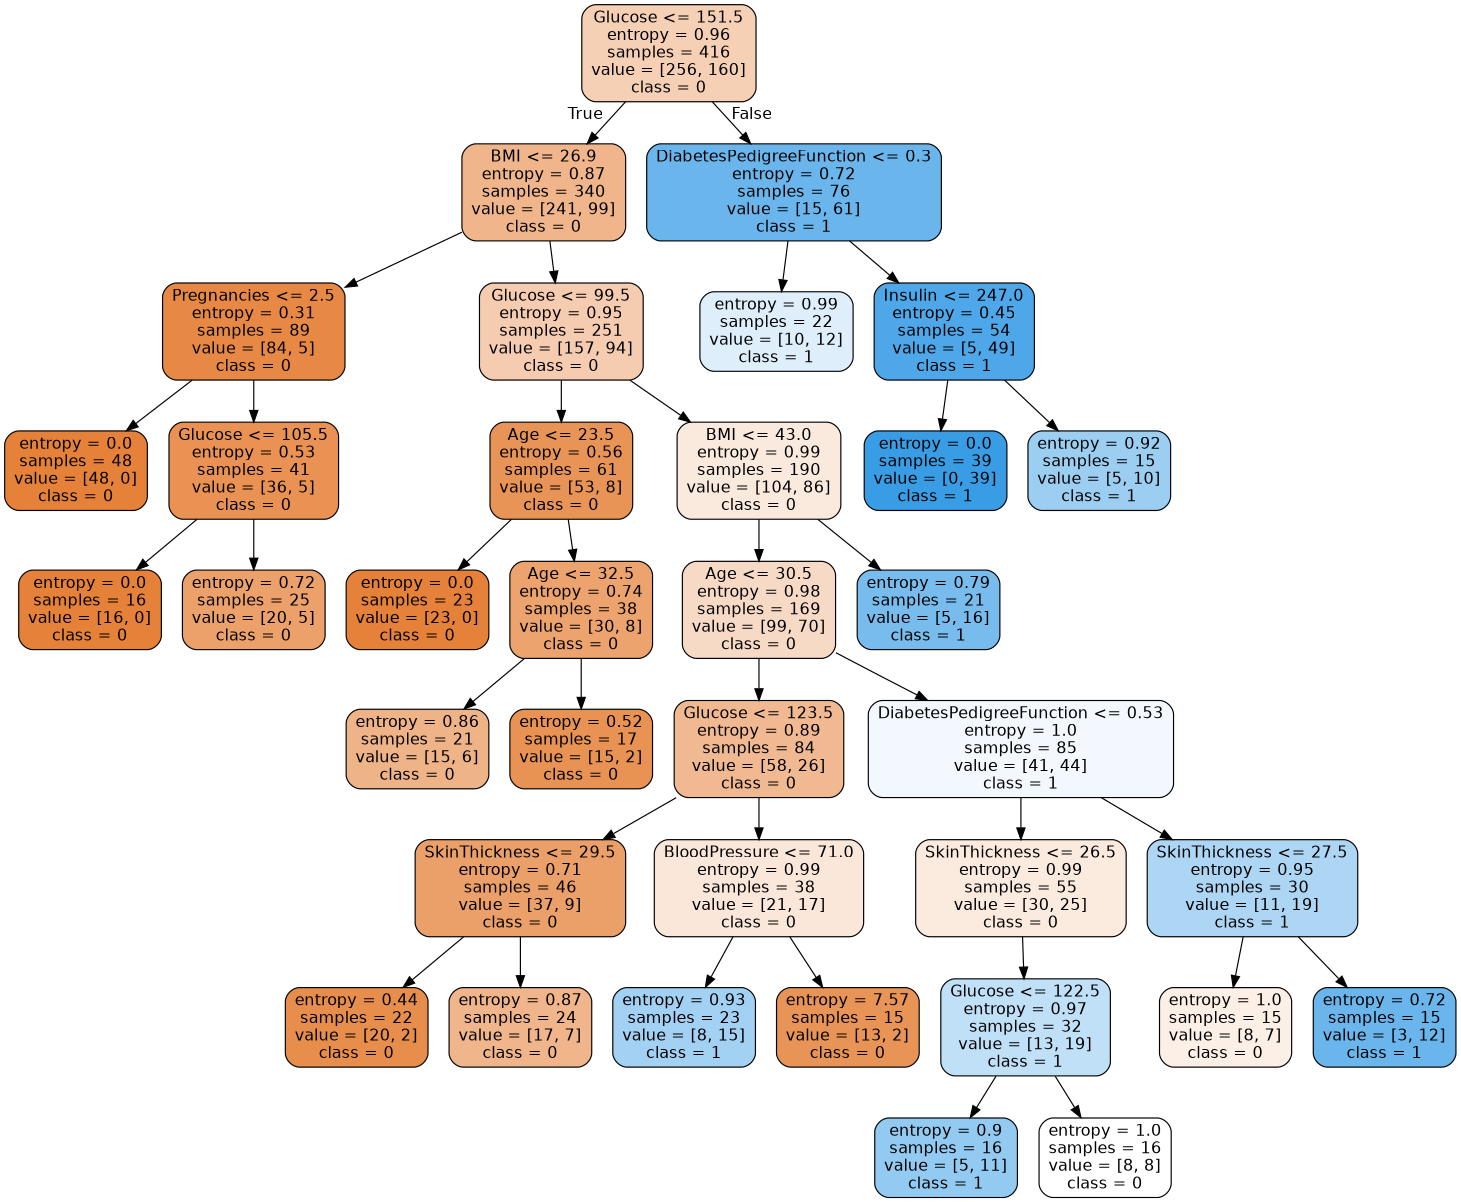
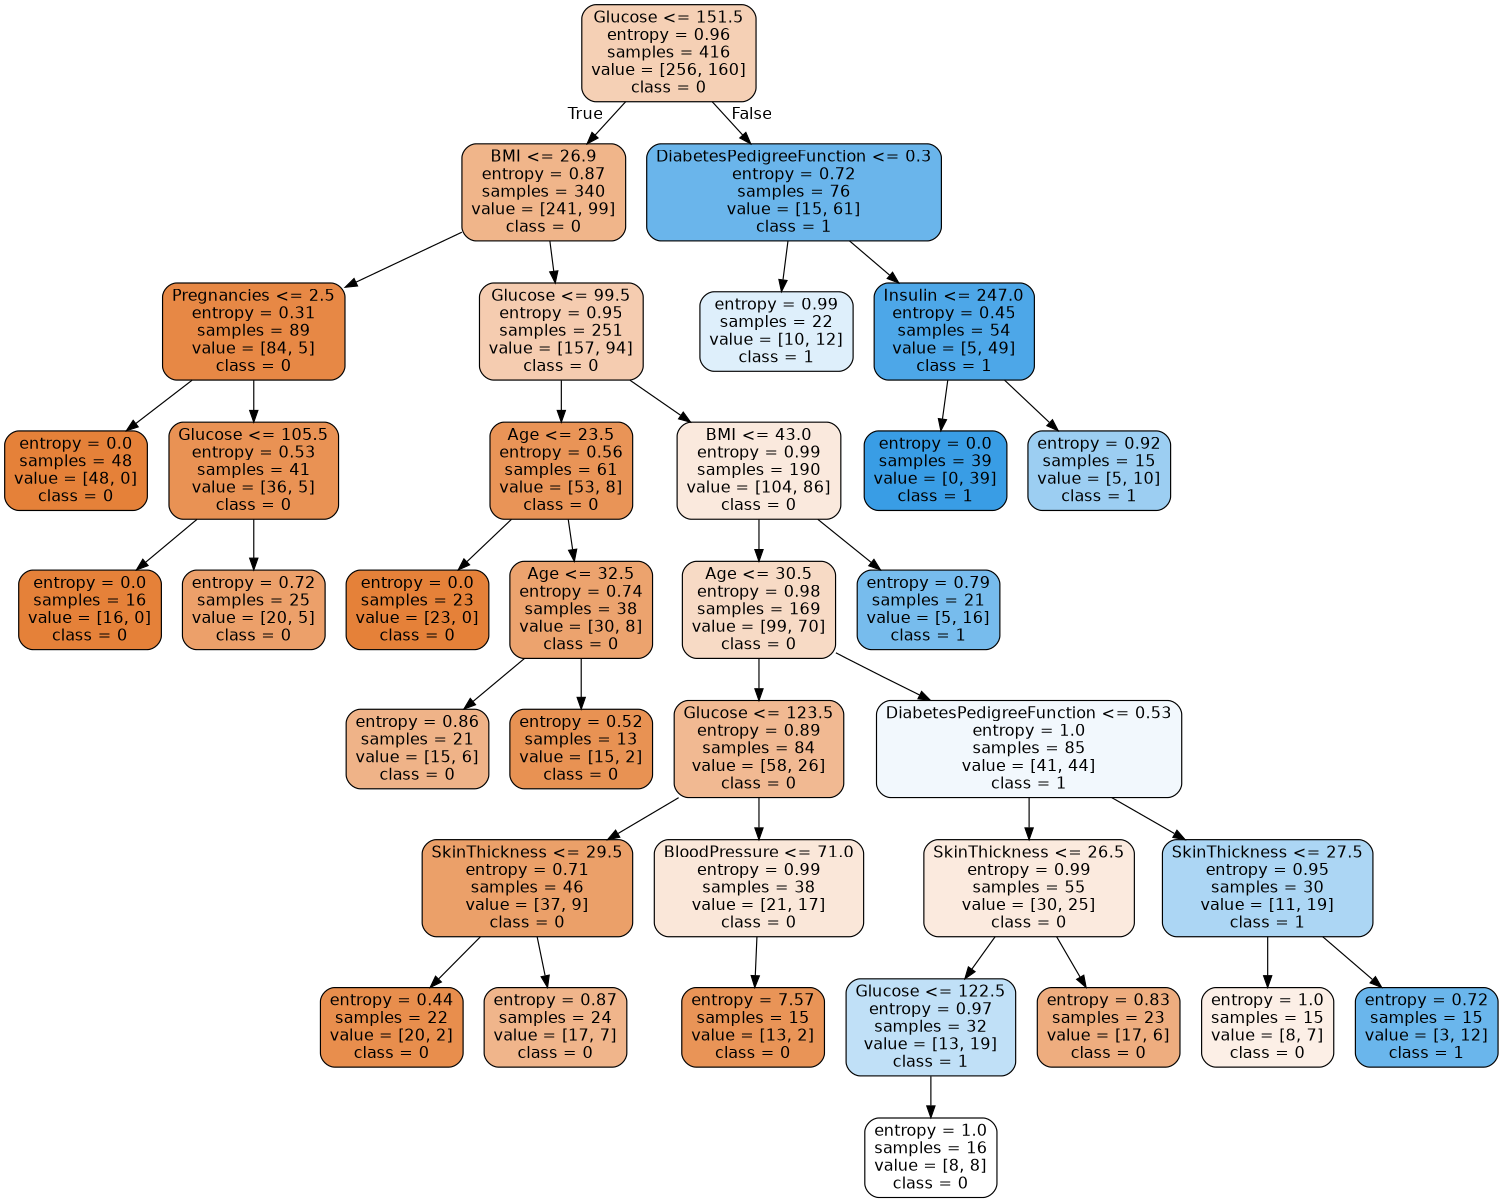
node "entropy = 0.52 samples = 17 value = [15, 2] class = 0": label "entropy = 0.52 samples = 17 value = [15, 2] class = 0" -> "entropy = 0.52 samples = 13 value = [15, 2] class = 0"
node "entropy = 0.93 samples = 23 value = [8, 15] class = 1": removed
node "entropy = 0.83 samples = 23 value = [17, 6] class = 0": added
node "entropy = 0.9 samples = 16 value = [5, 11] class = 1": removed
